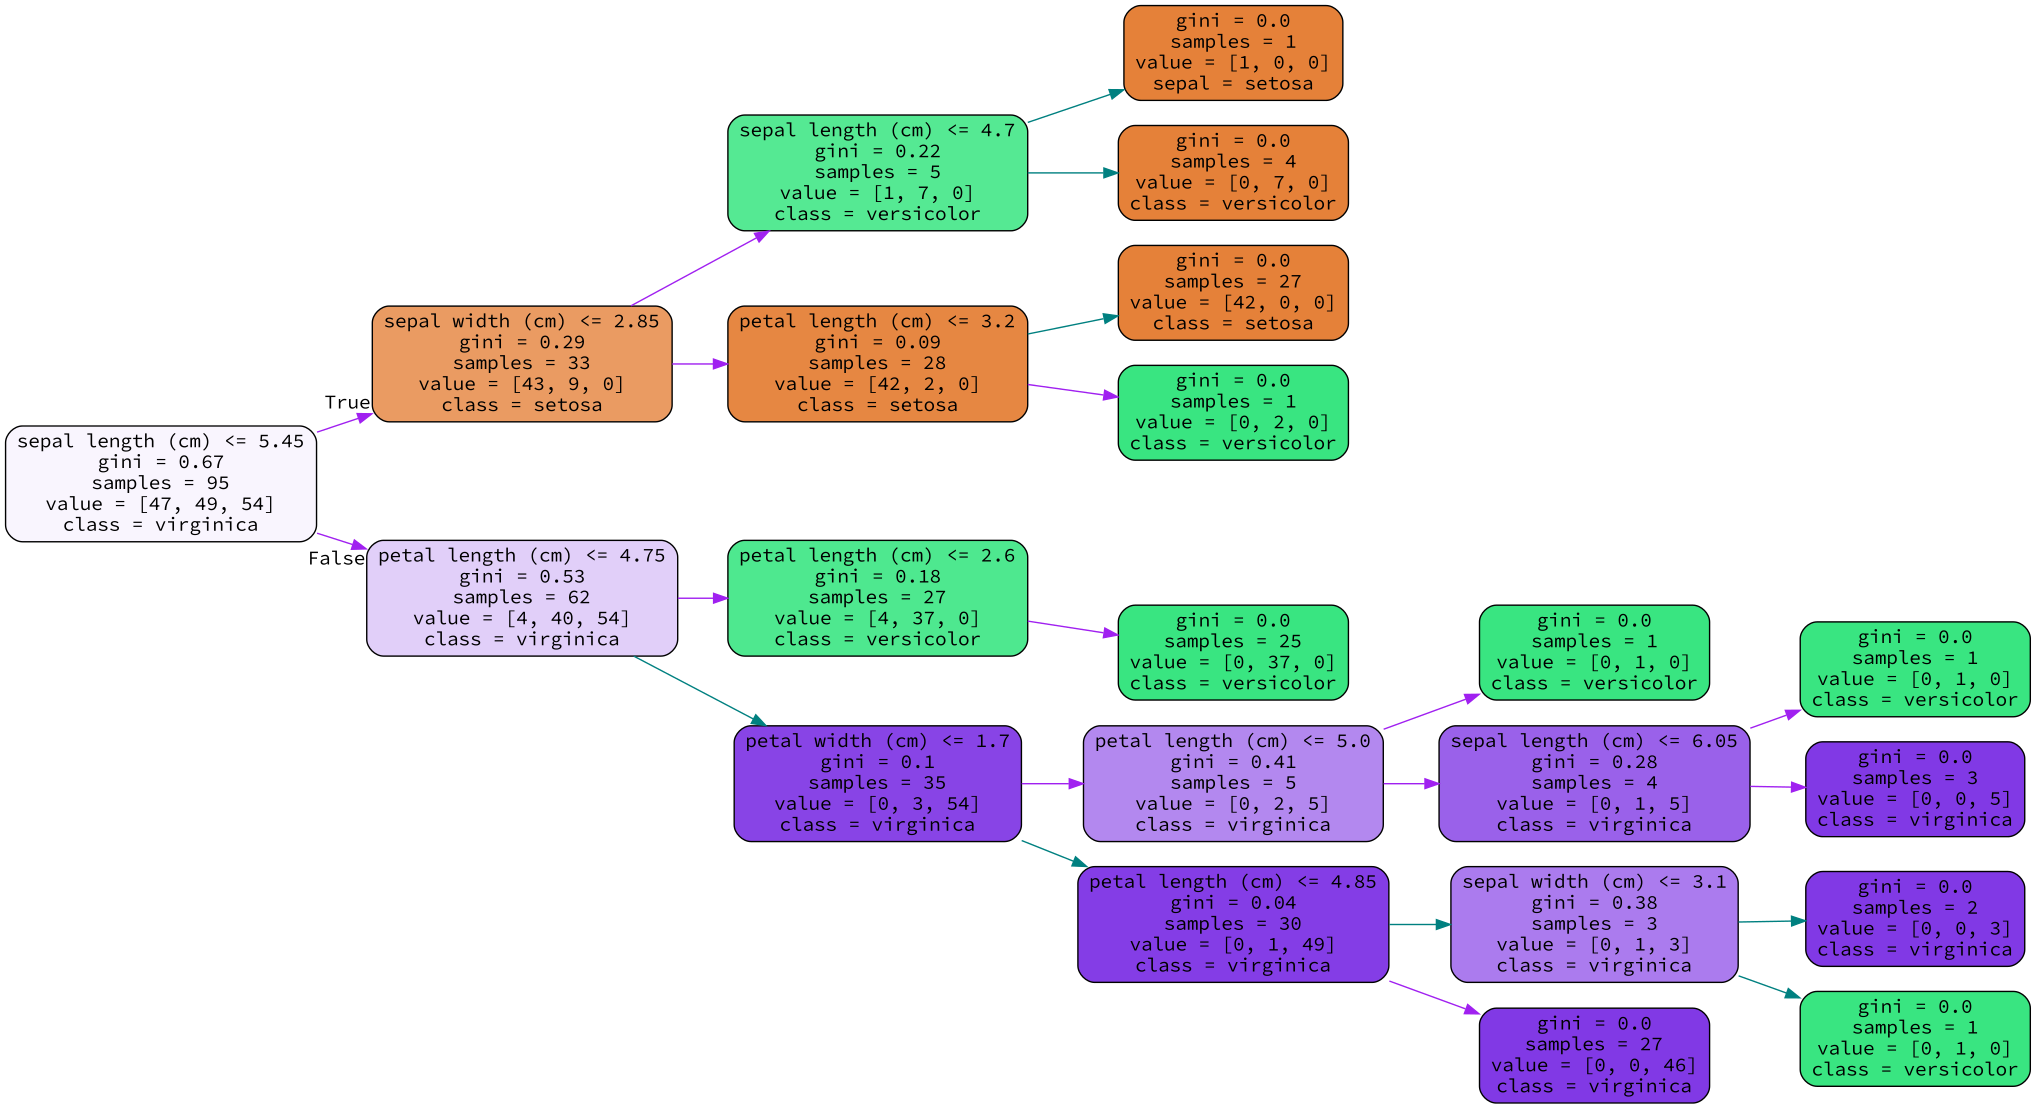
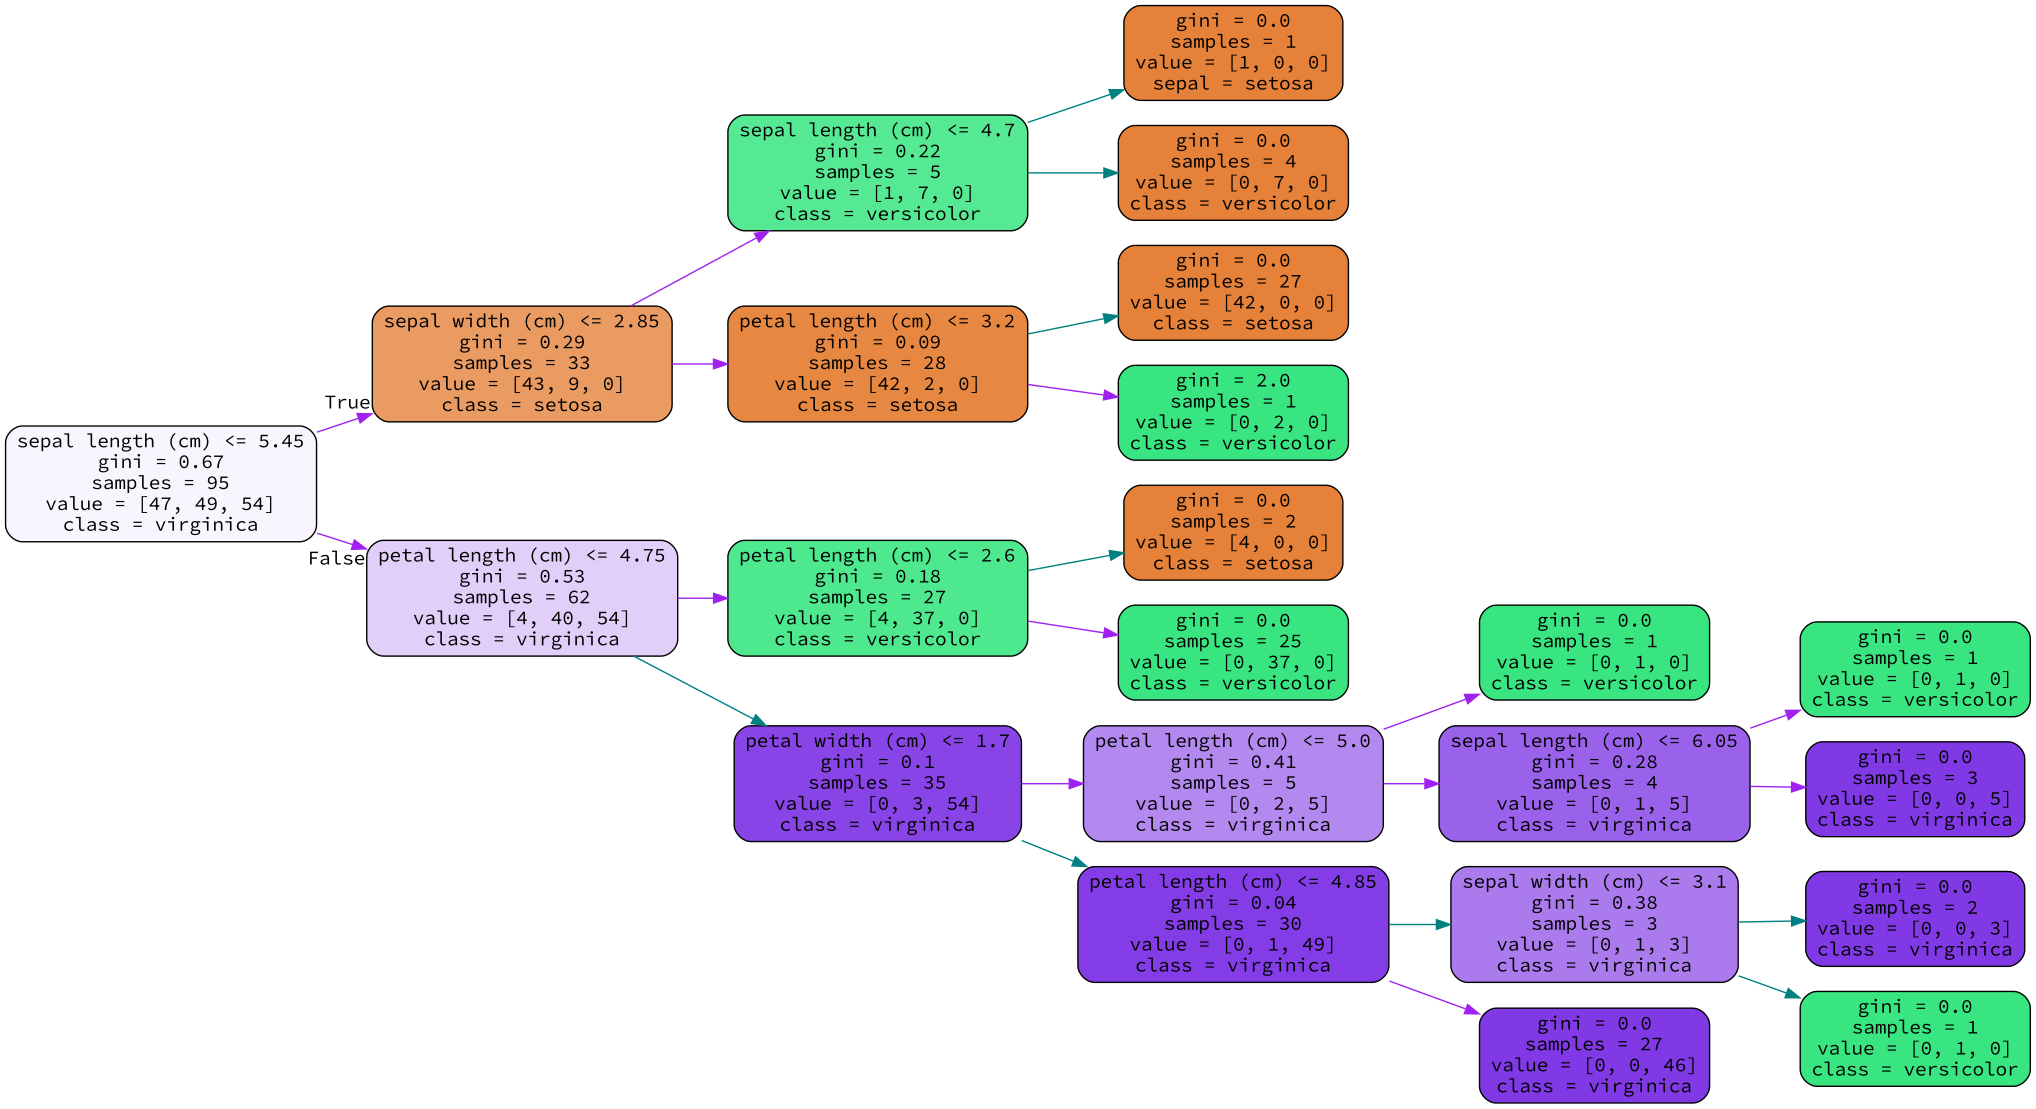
node "gini = 0.0 samples = 1 value = [0, 2, 0] class = versicolor": label "gini = 0.0 samples = 1 value = [0, 2, 0] class = versicolor" -> "gini = 2.0 samples = 1 value = [0, 2, 0] class = versicolor"
node "gini = 0.0 samples = 2 value = [4, 0, 0] class = setosa": added
